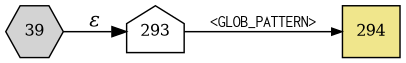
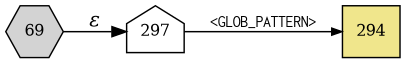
node "39": label "39" -> "69"
node "293": label "293" -> "297"
